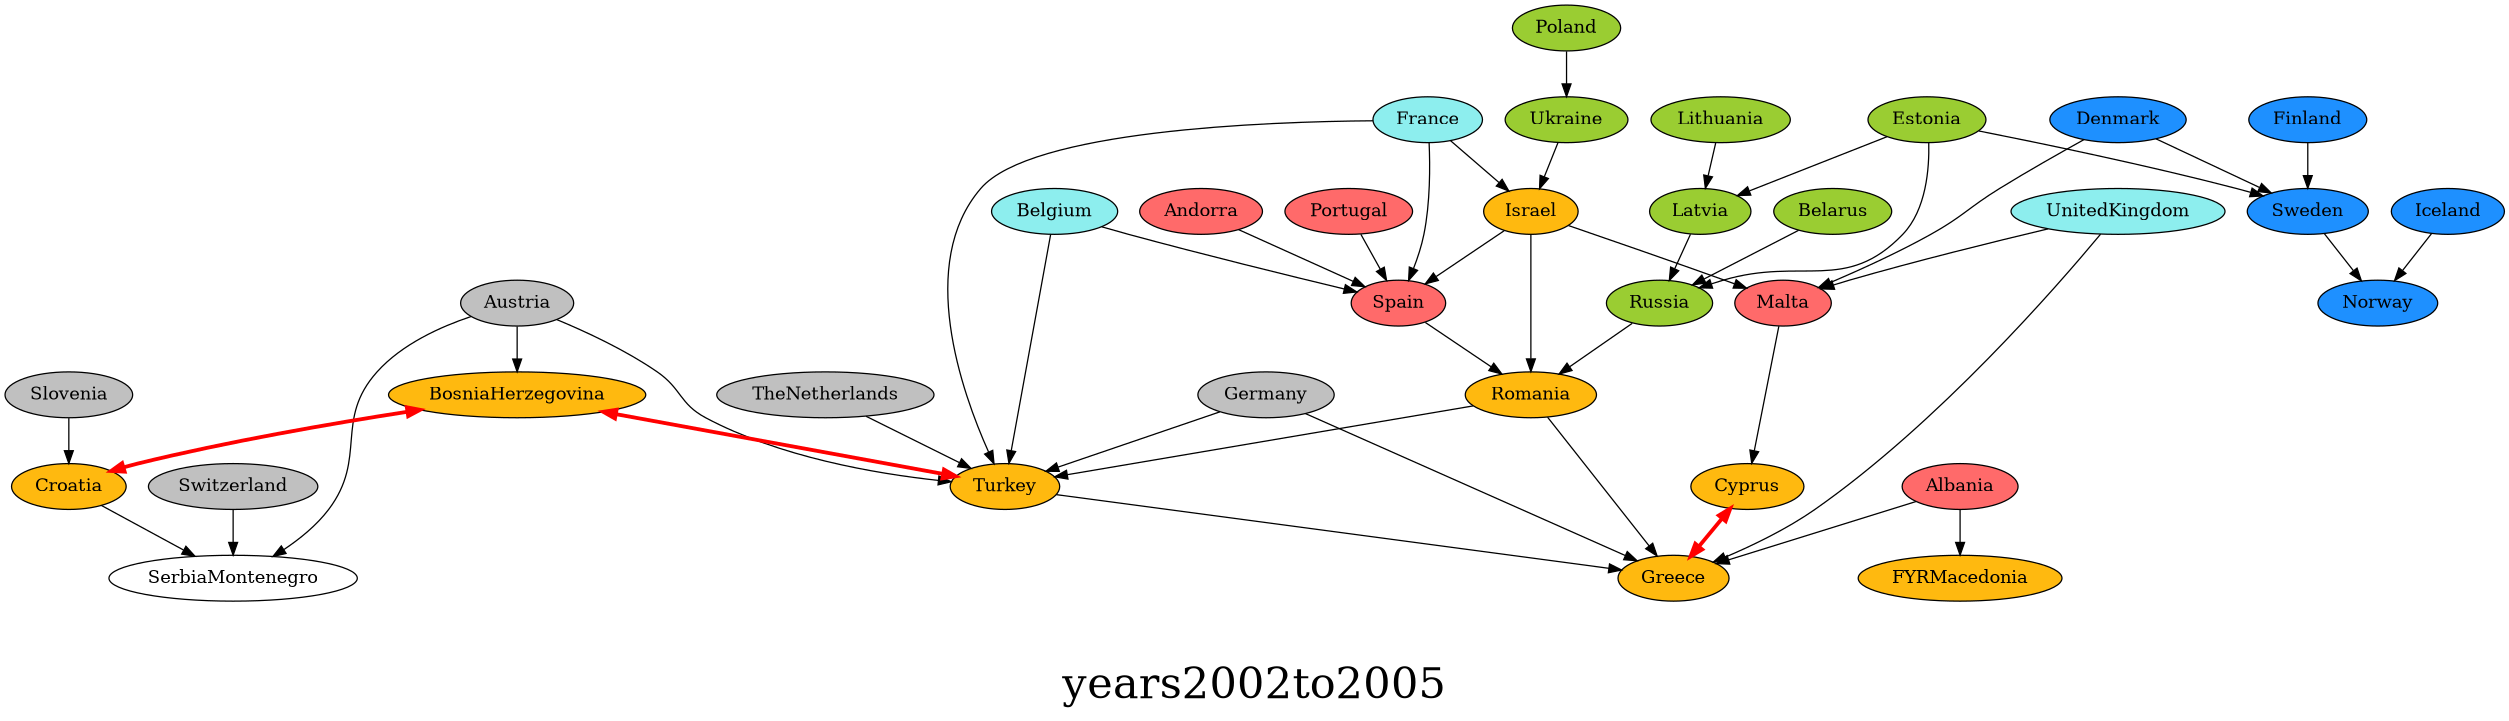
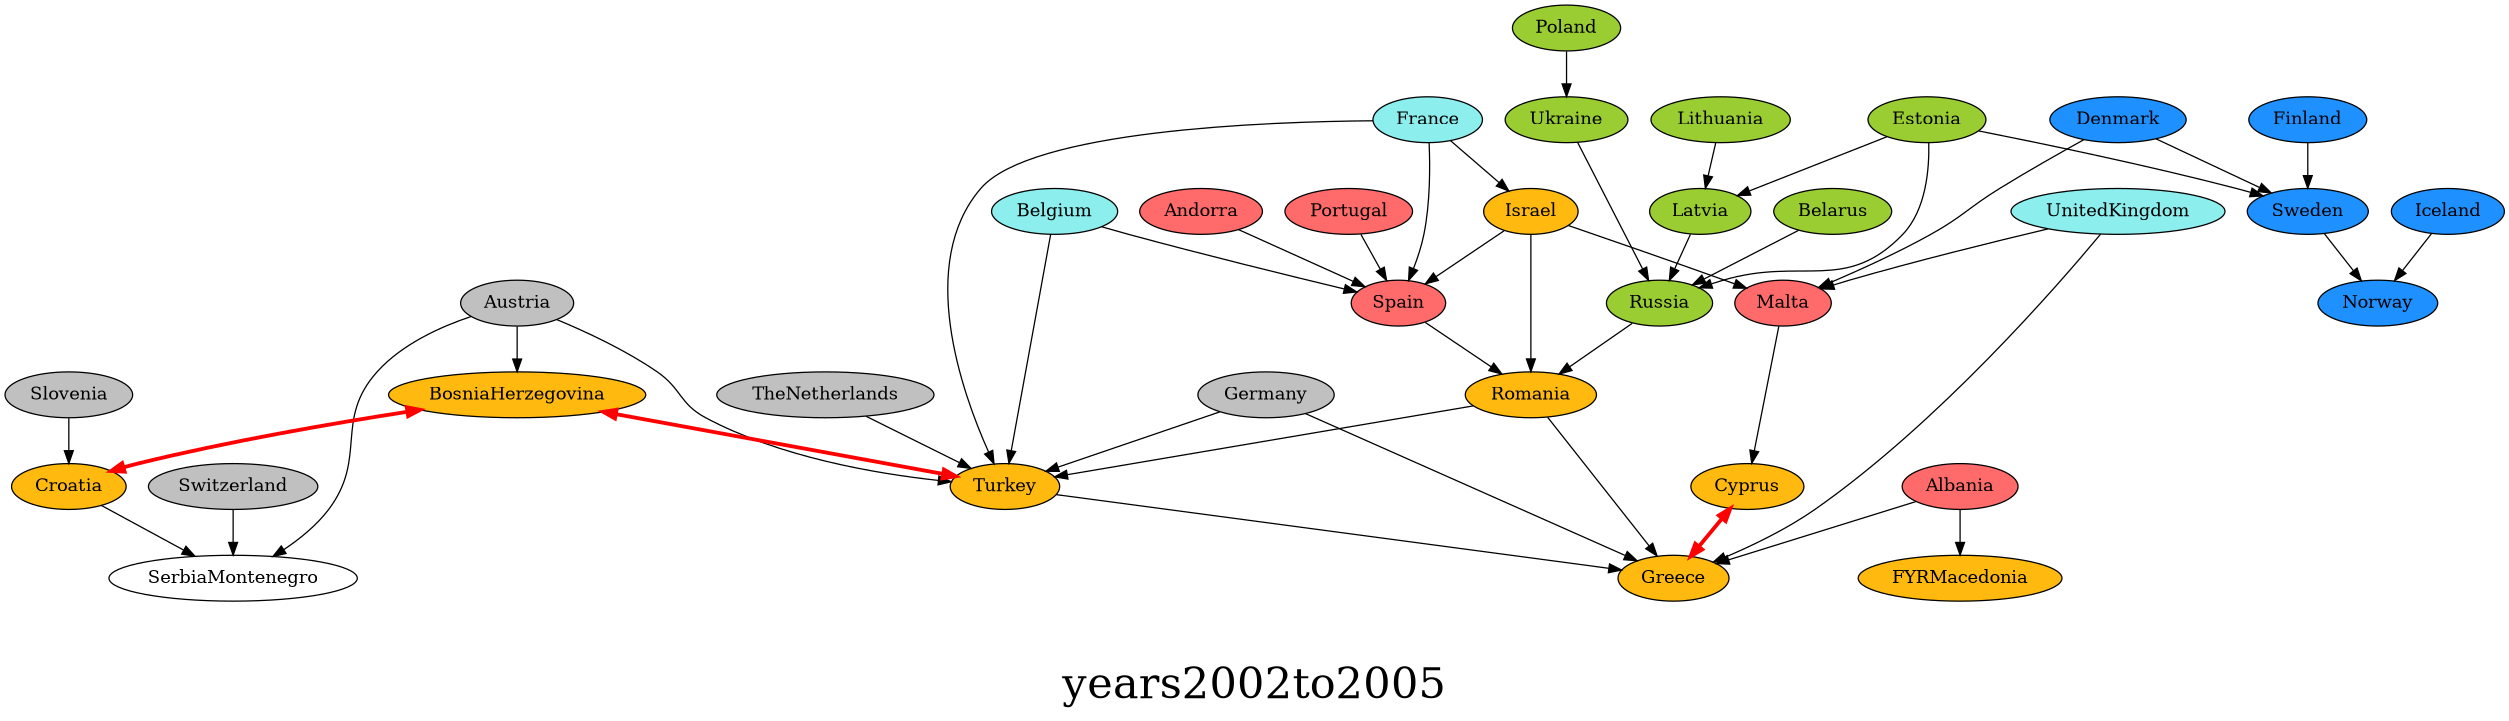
edge "Ukraine" -> "Israel": now "Ukraine" -> "Russia"
